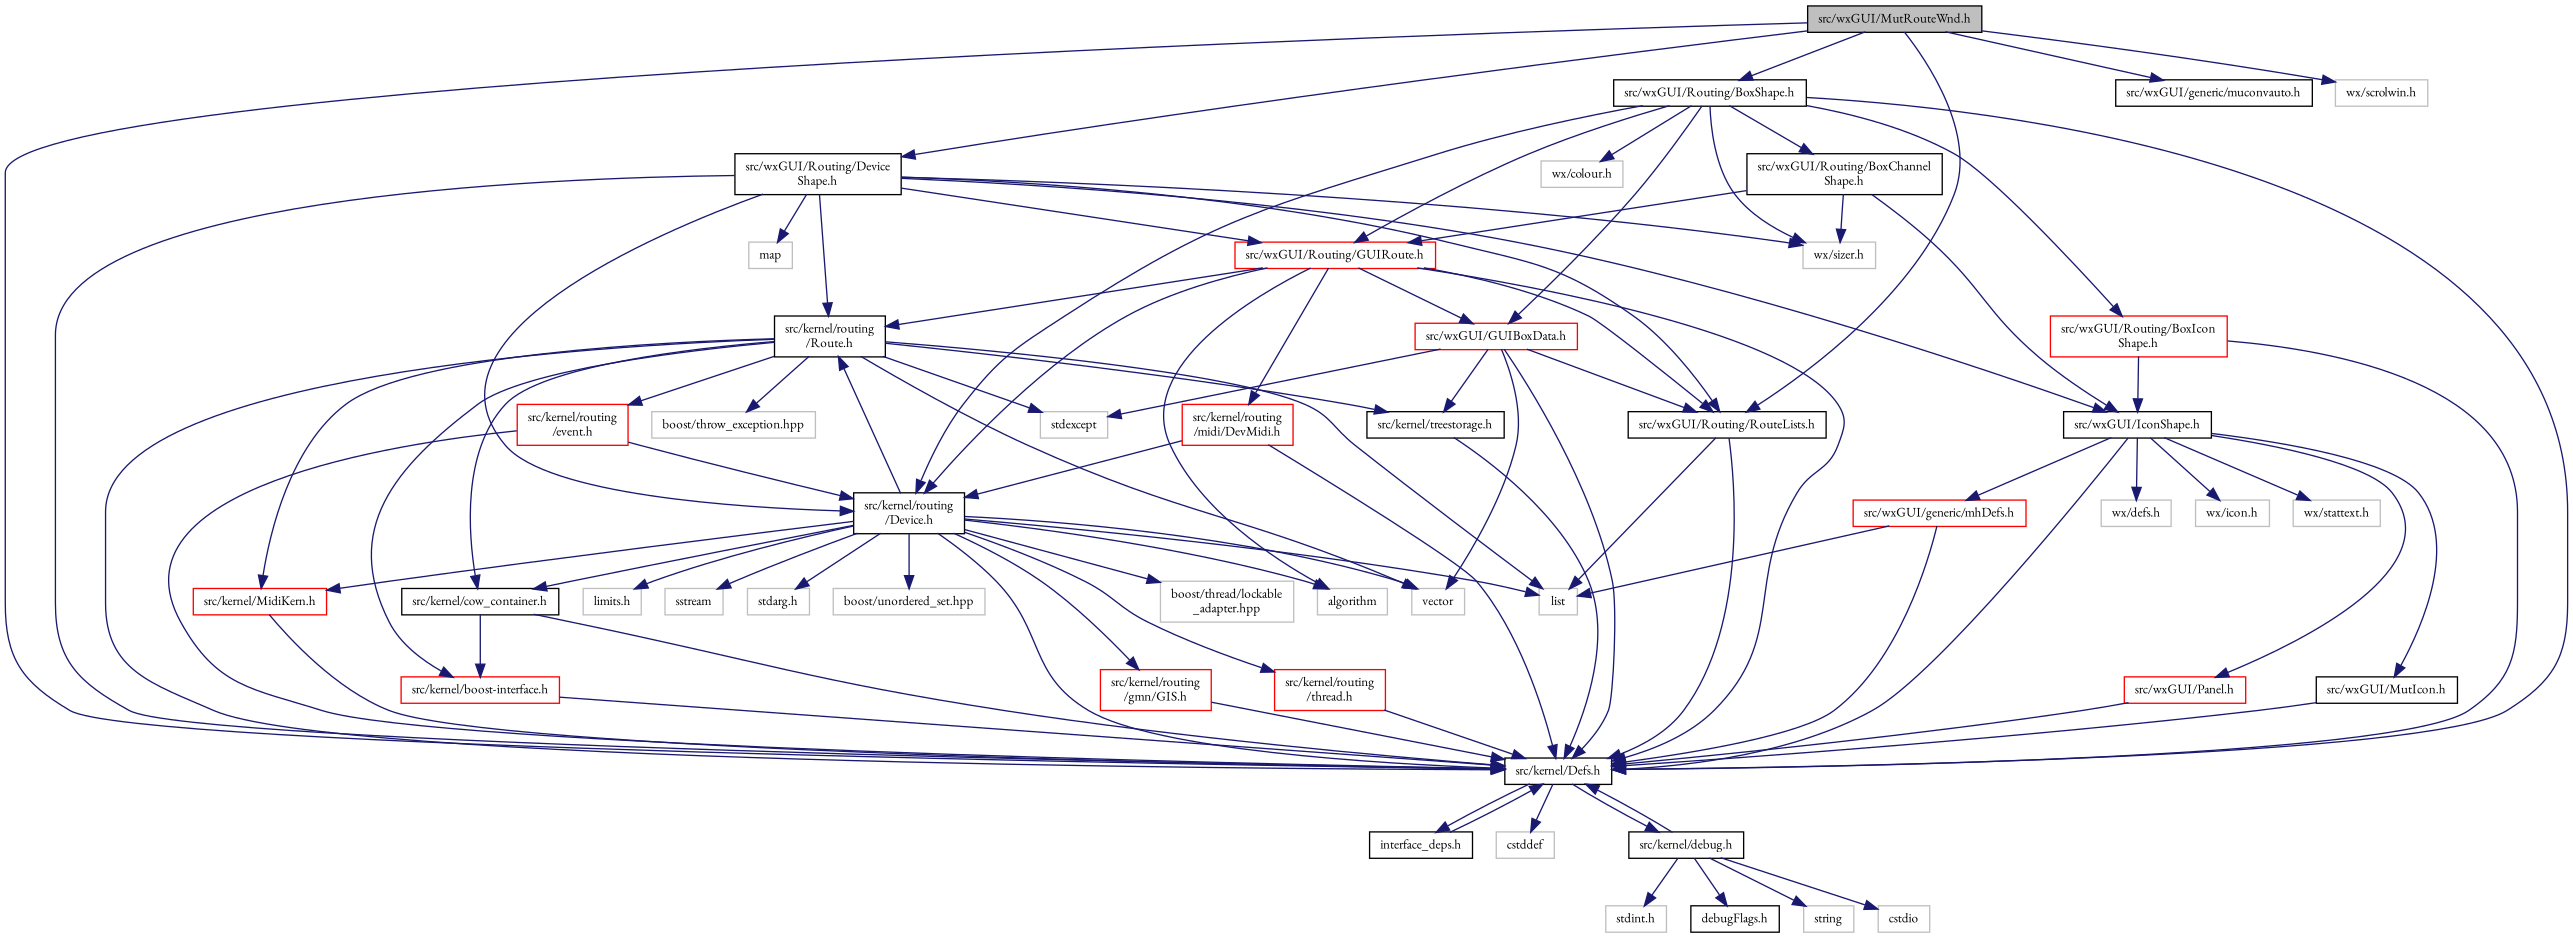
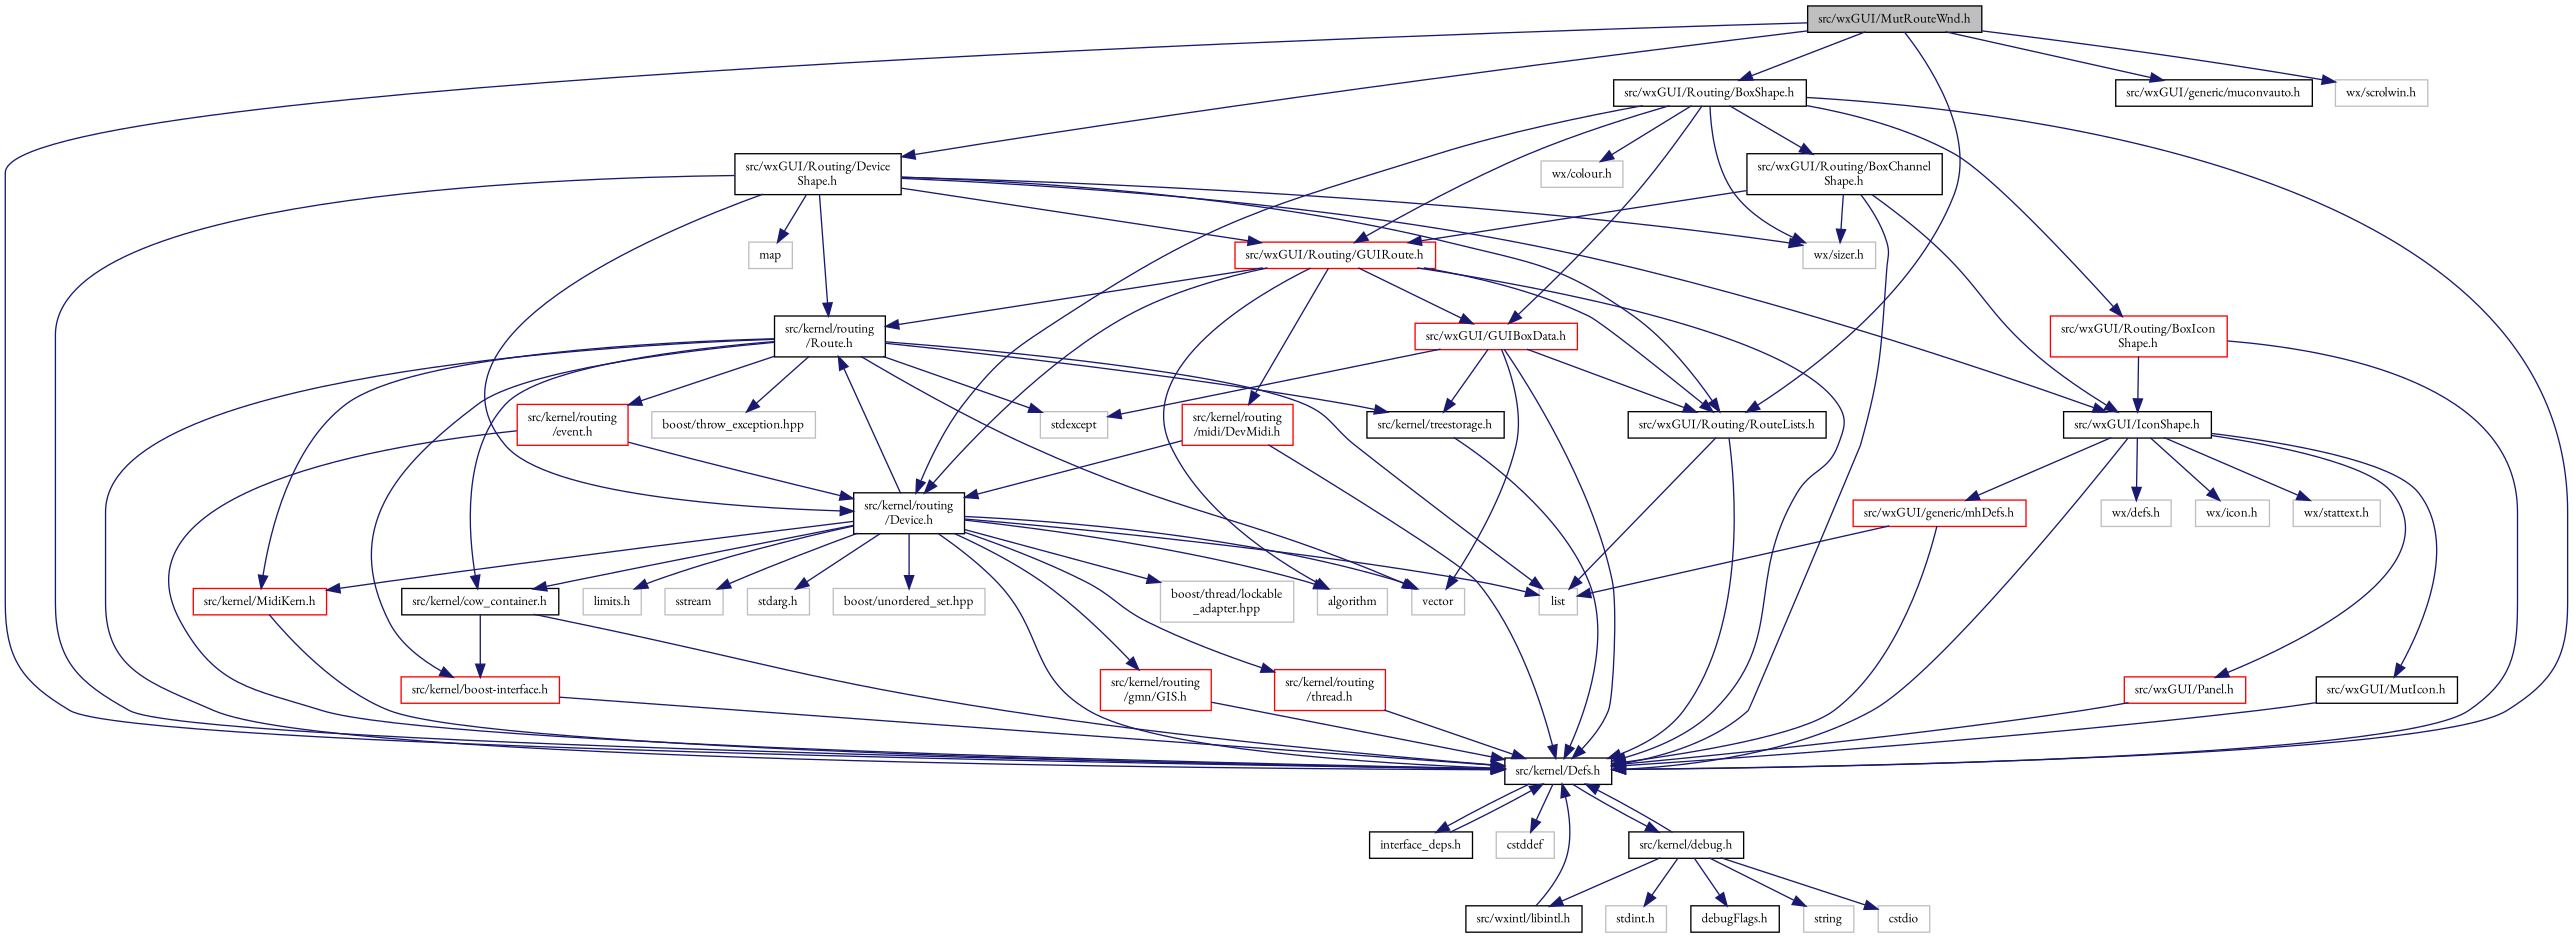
edge "src/wxGUI/Routing/BoxChannel Shape.h" -> "src/kernel/Defs.h": added
node "src/wxintl/libintl.h": added
